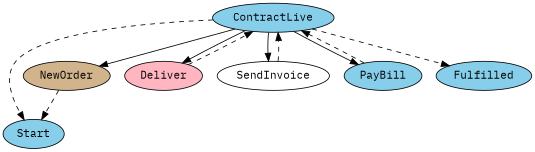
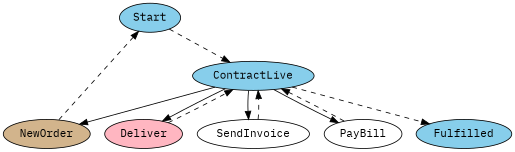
edge "ContractLive" -> "Start": reversed
node "PayBill": fillcolor skyblue -> white
